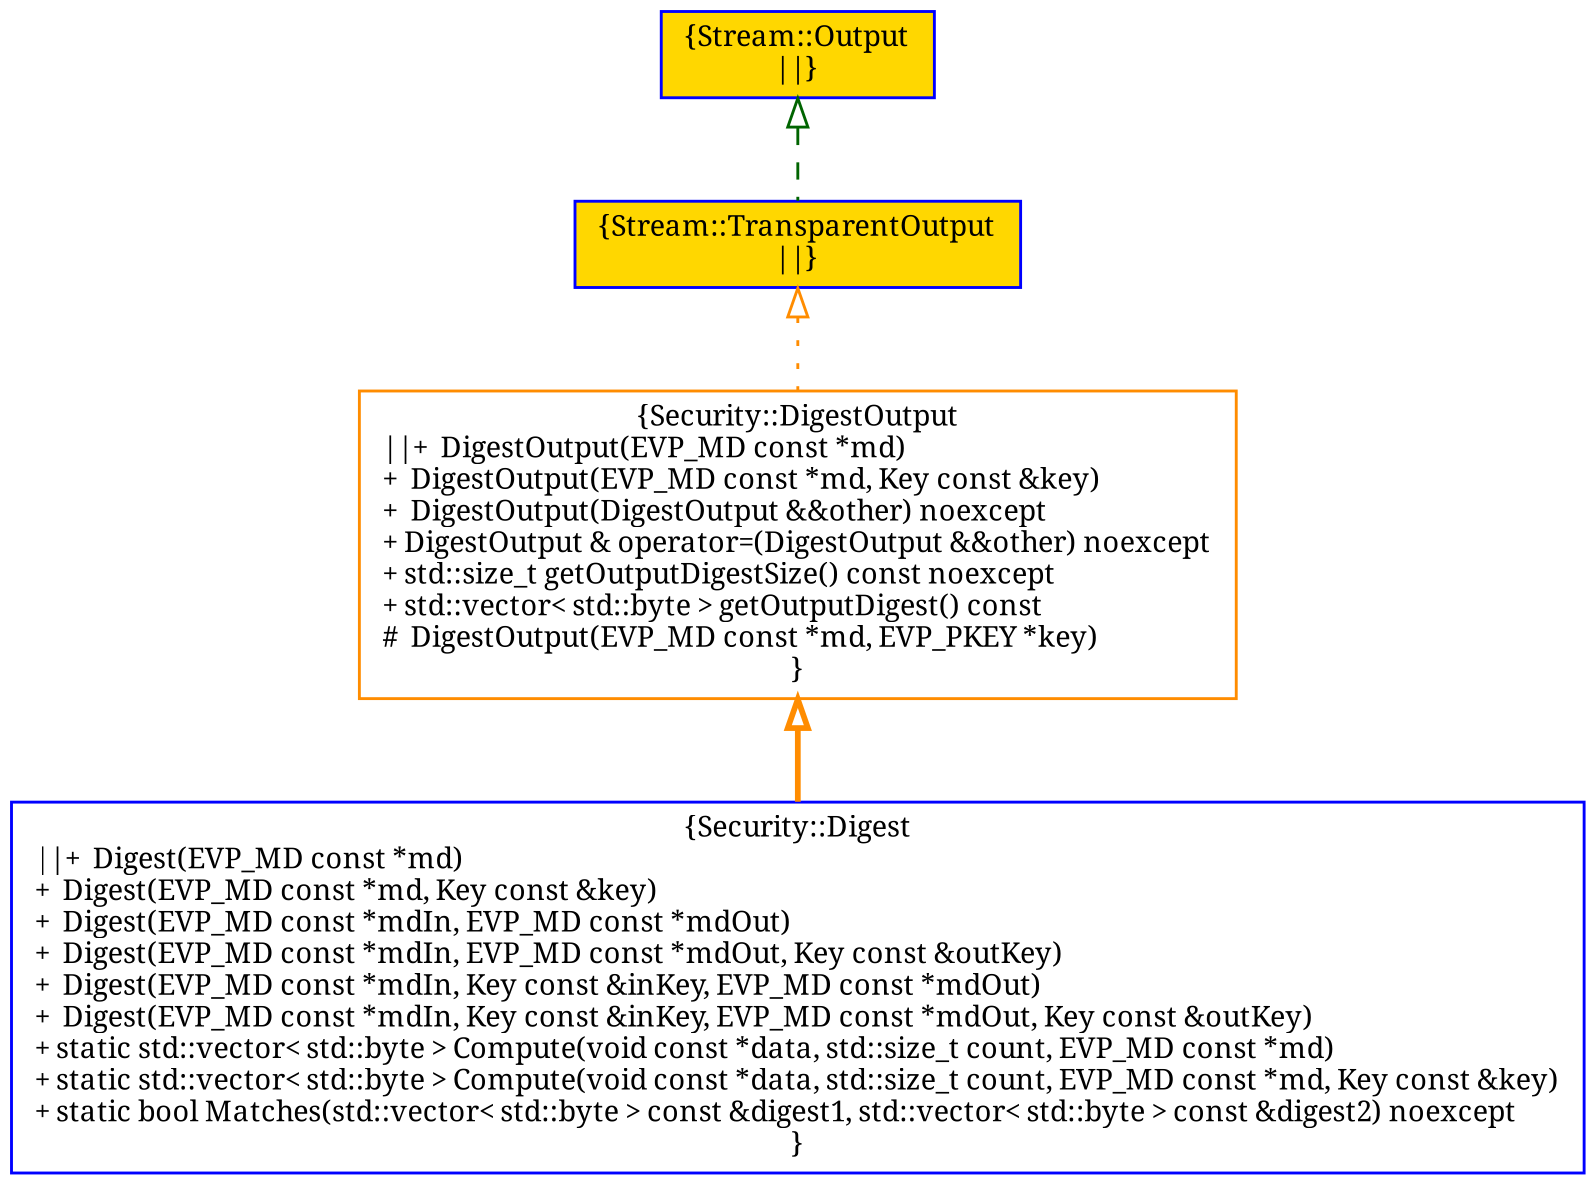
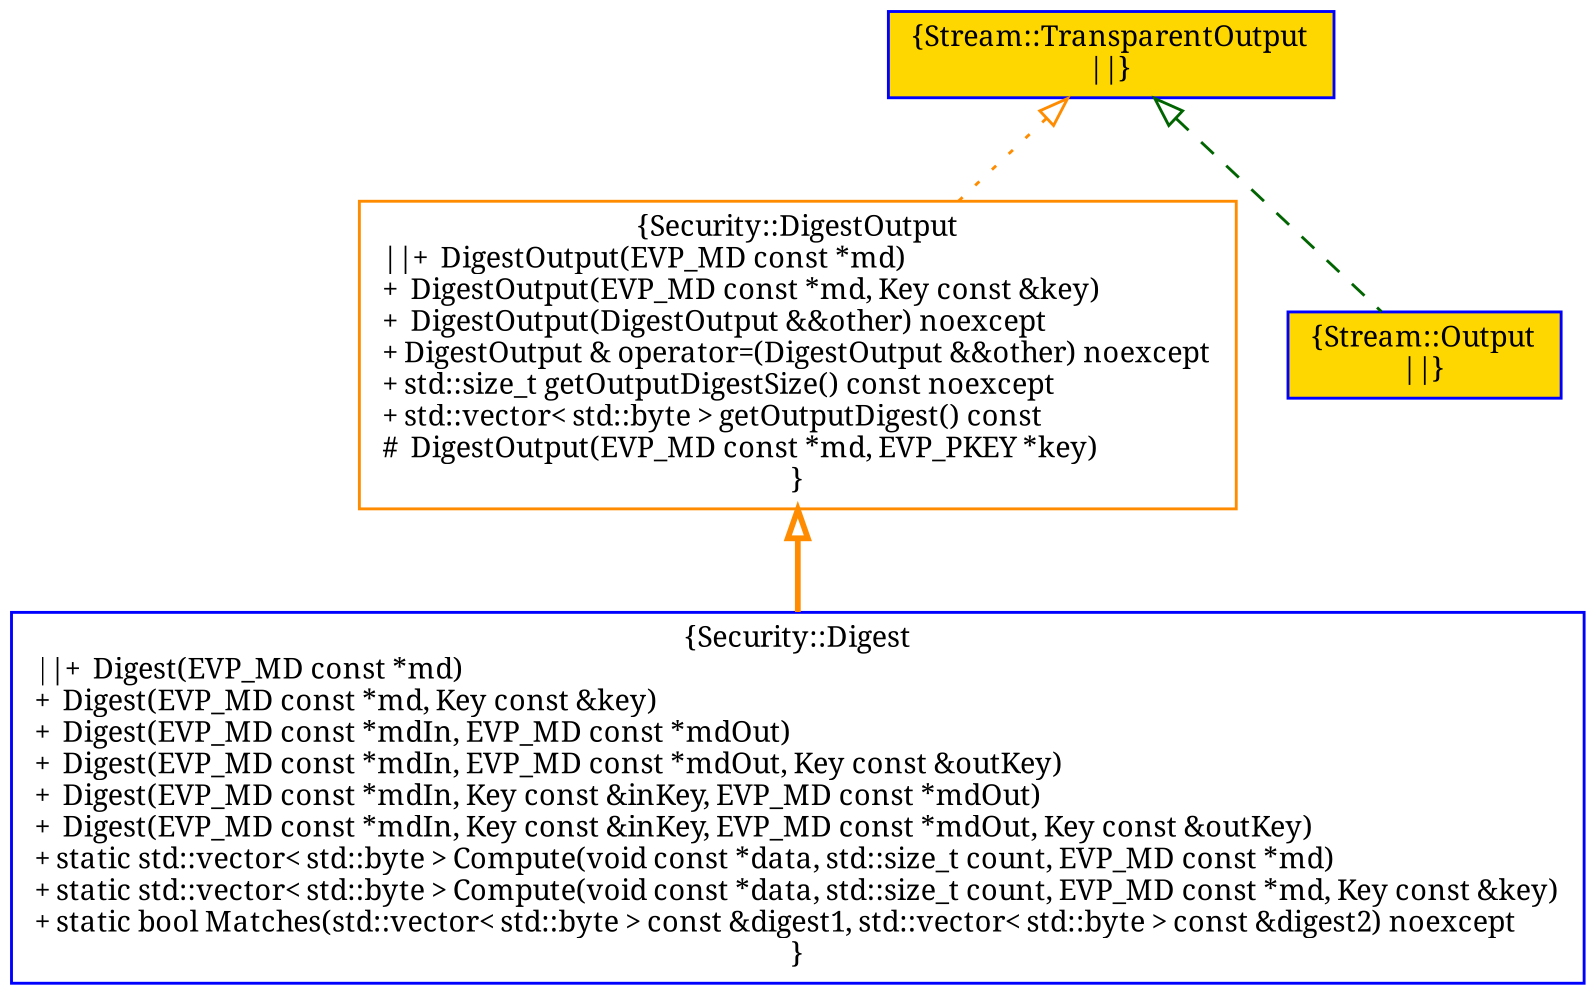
edge "{Stream::TransparentOutput ||}" -> "{Stream::Output ||}": reversed
